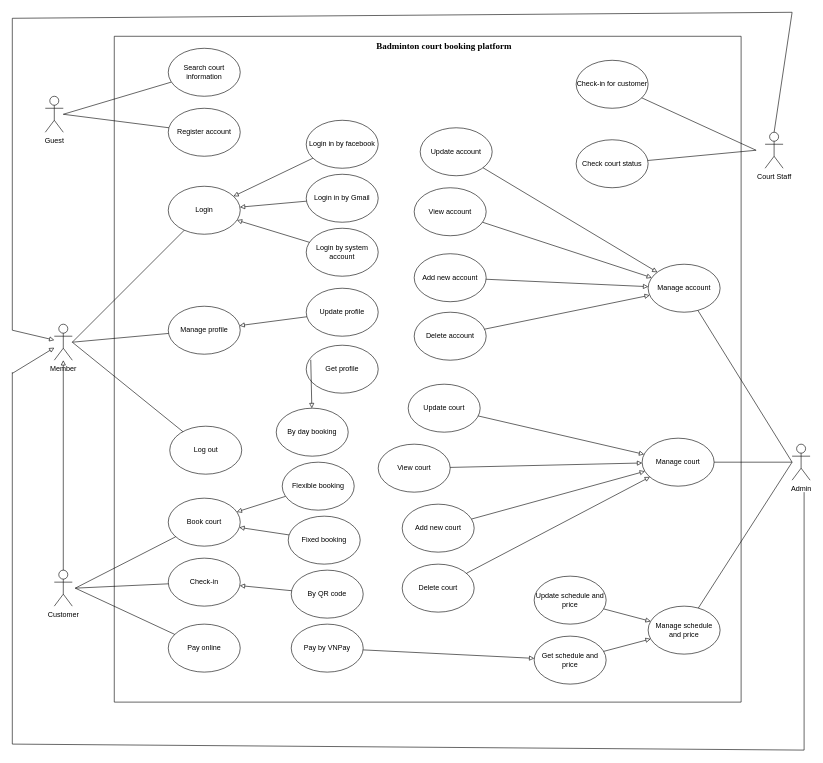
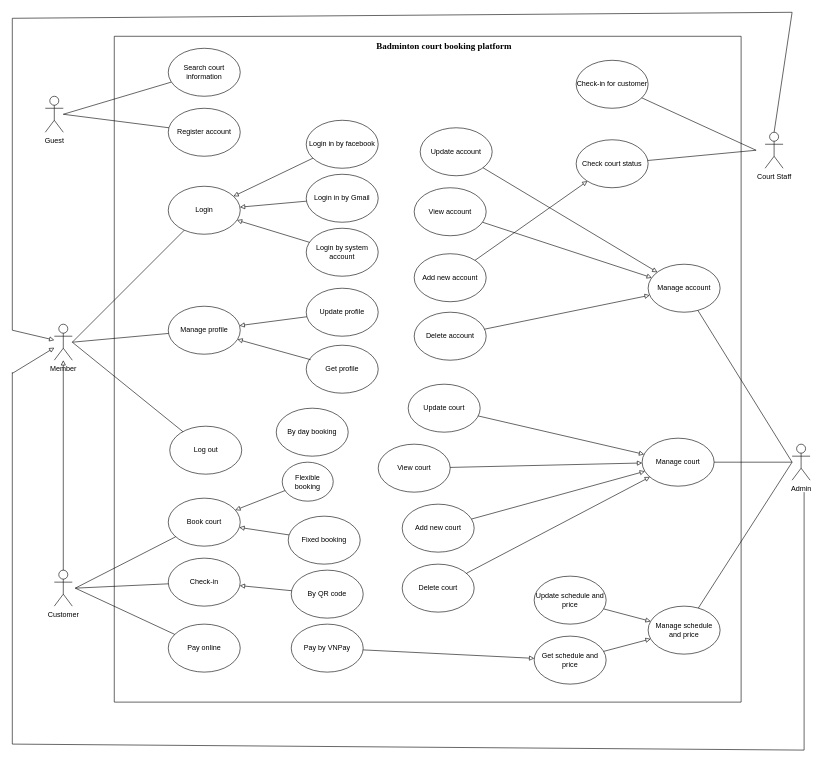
edge "Add new account" -> "Manage account": now "Add new account" -> "Check court status"
edge "Get profile" -> "By day booking": now "Get profile" -> "Manage profile"
node "Flexible booking": size 72x48 -> 51x39
